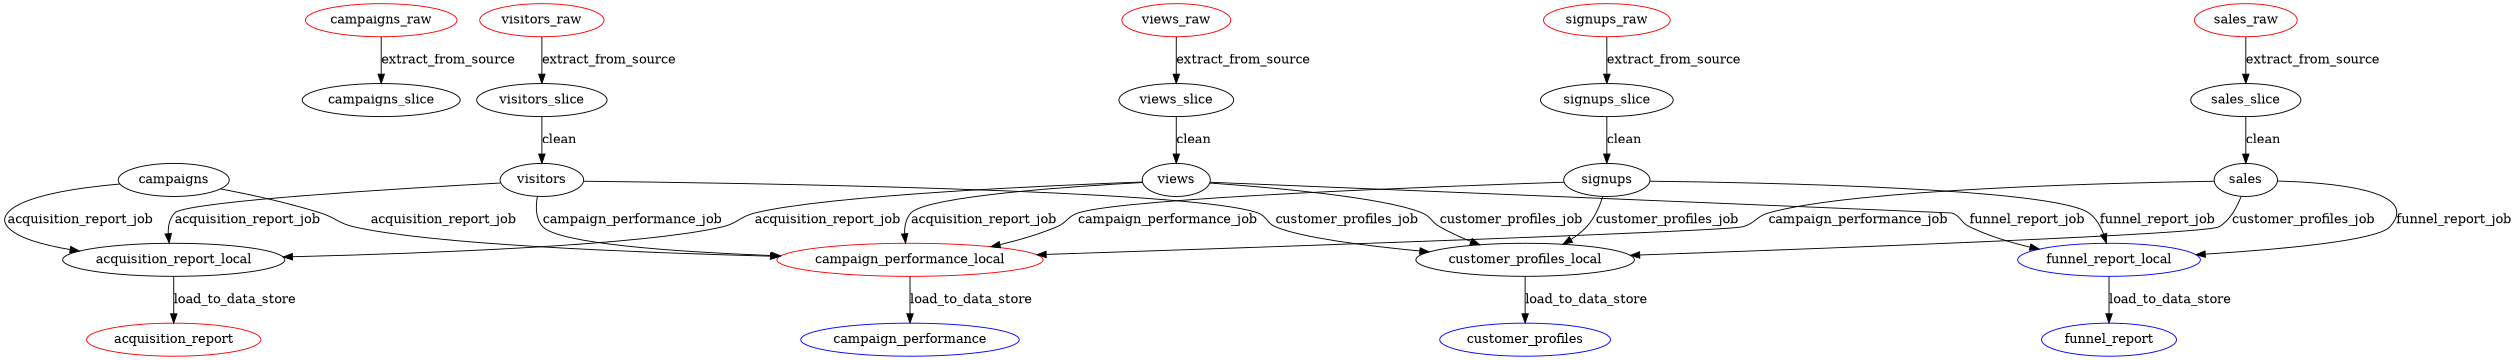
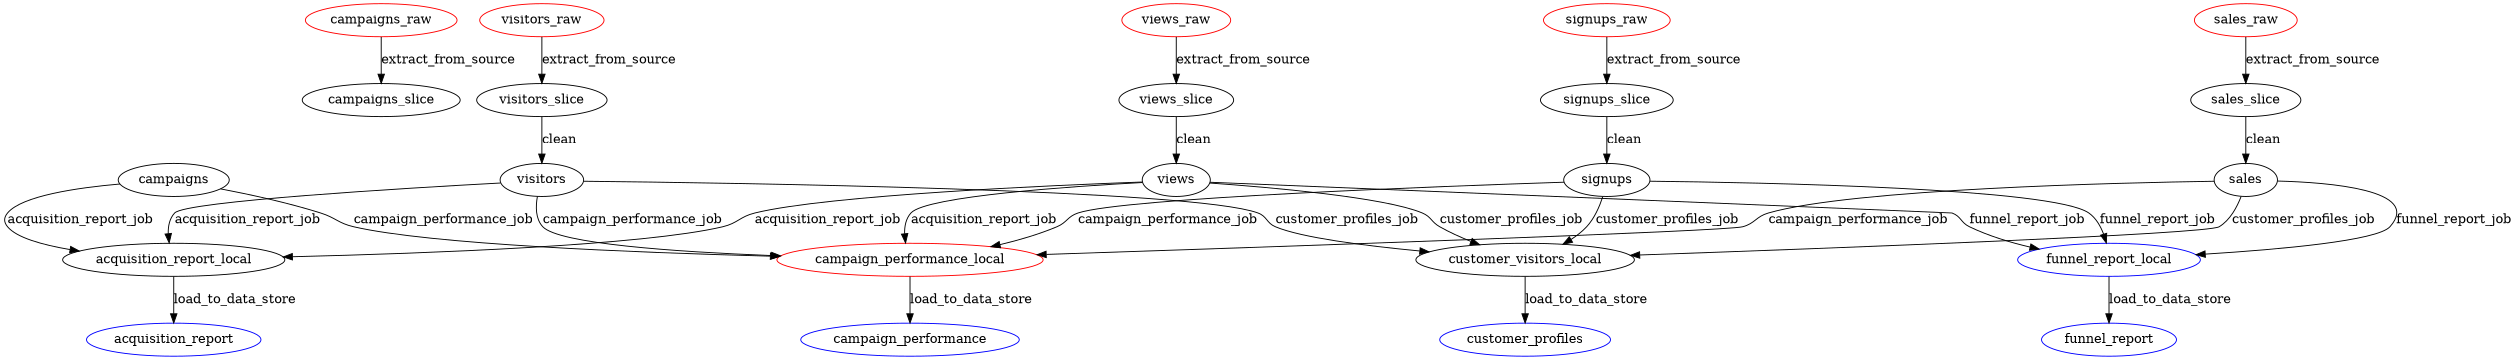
edge "campaigns" -> "campaign_performance_local": label "acquisition_report_job" -> "campaign_performance_job"
node "customer_profiles_local": label "customer_profiles_local" -> "customer_visitors_local"
node "acquisition_report": color red -> blue
